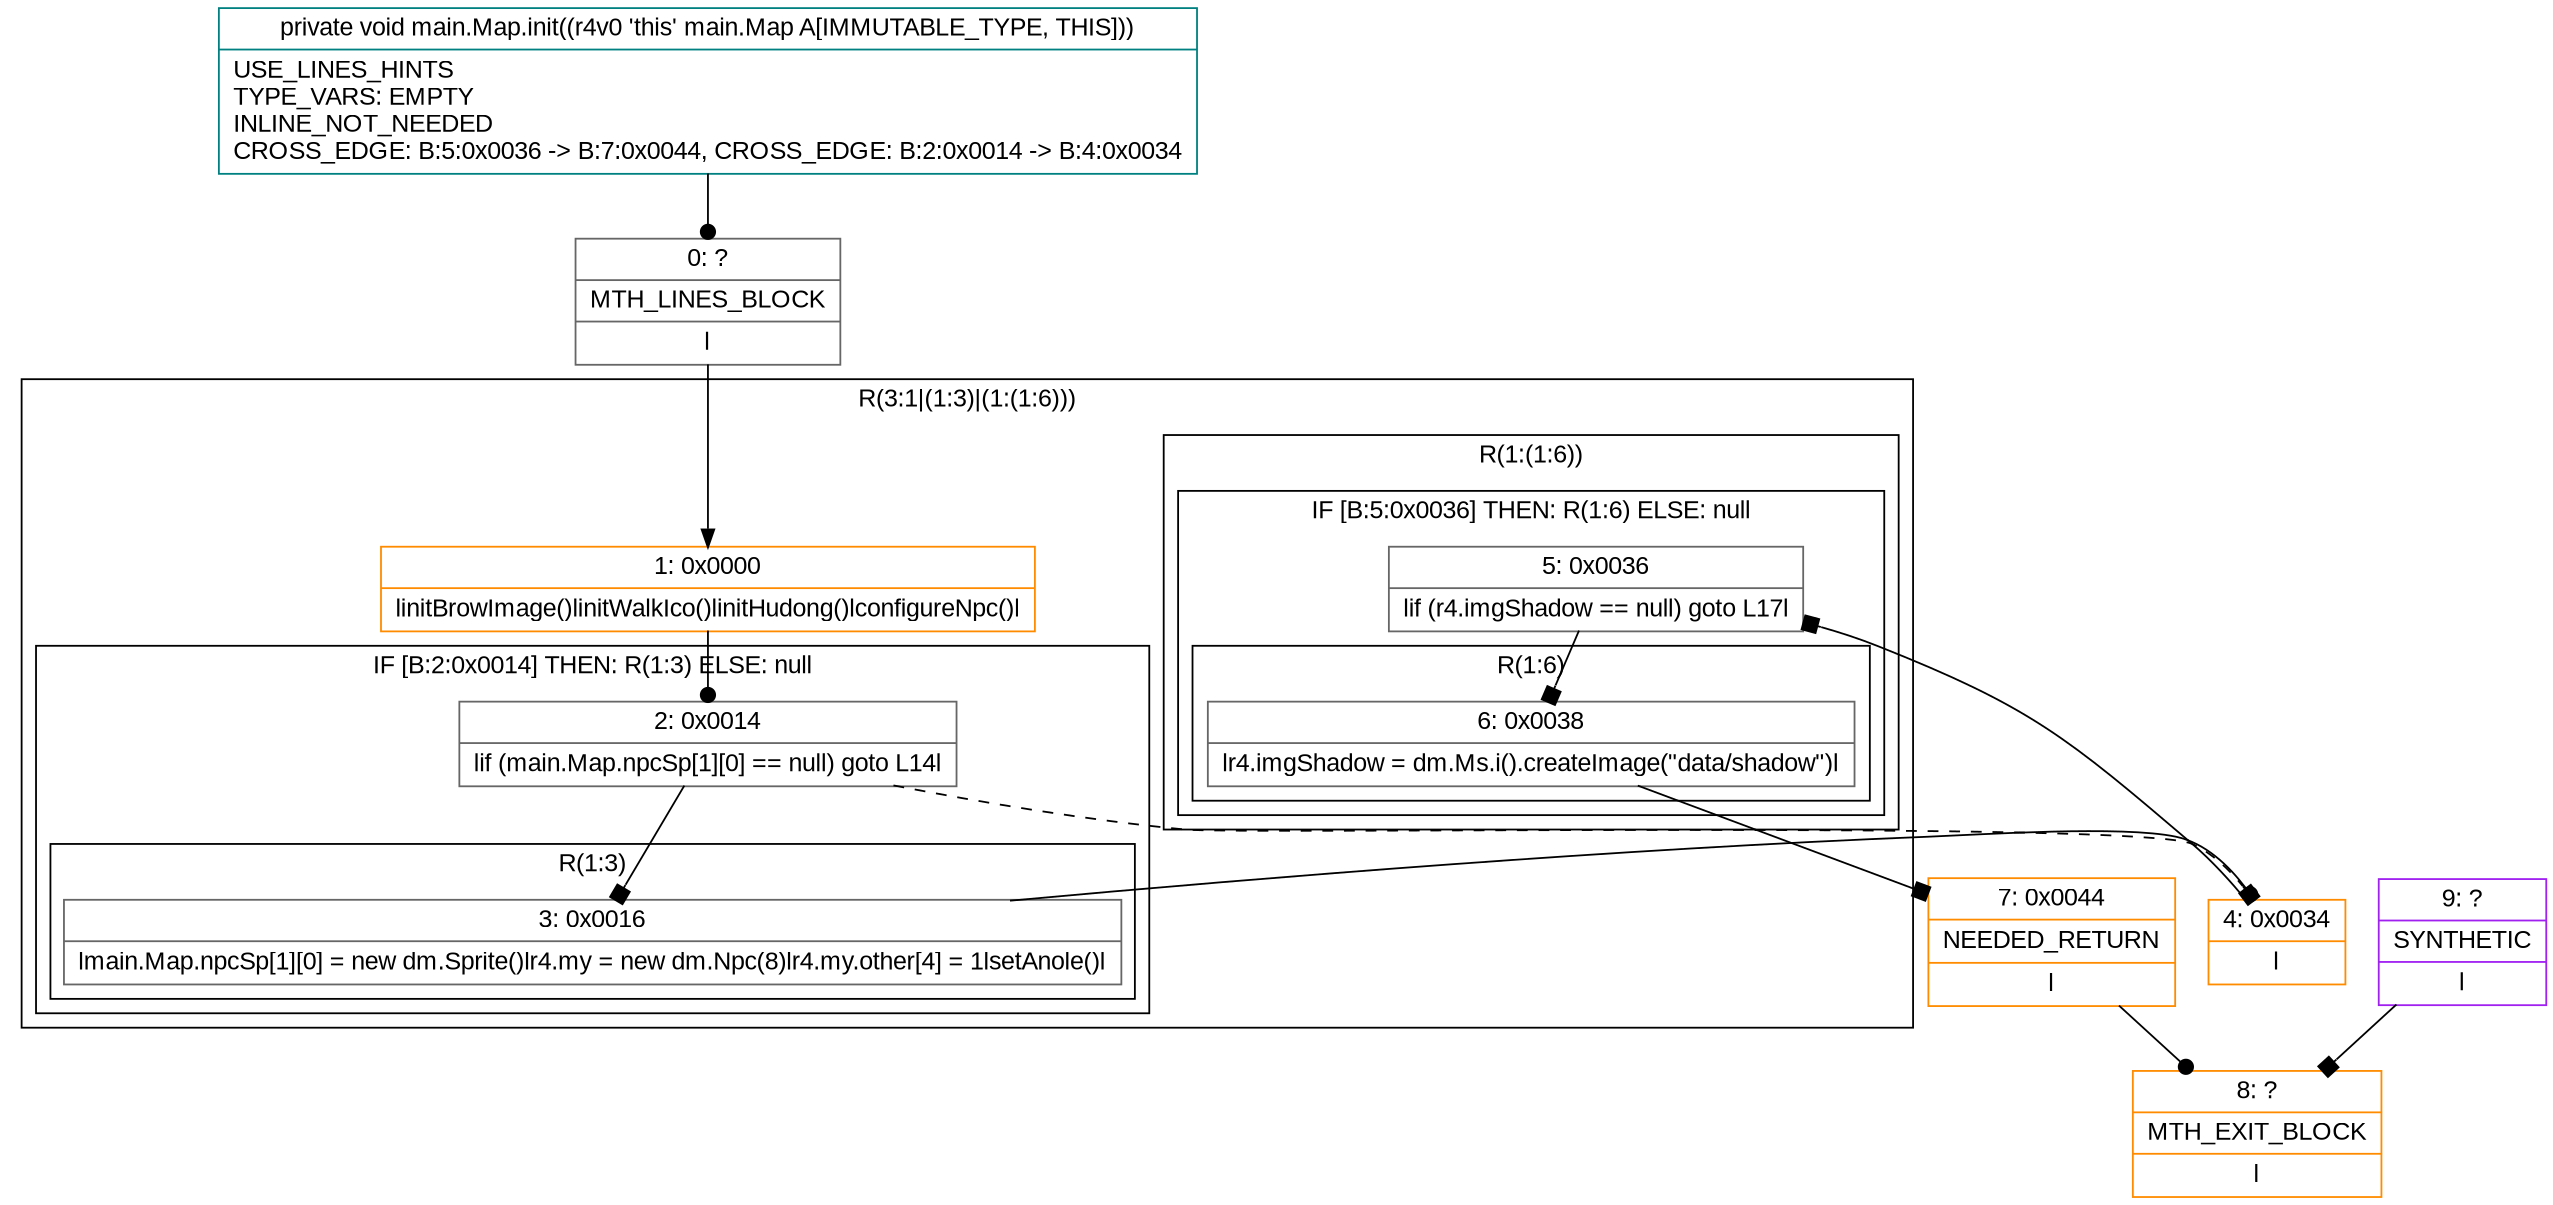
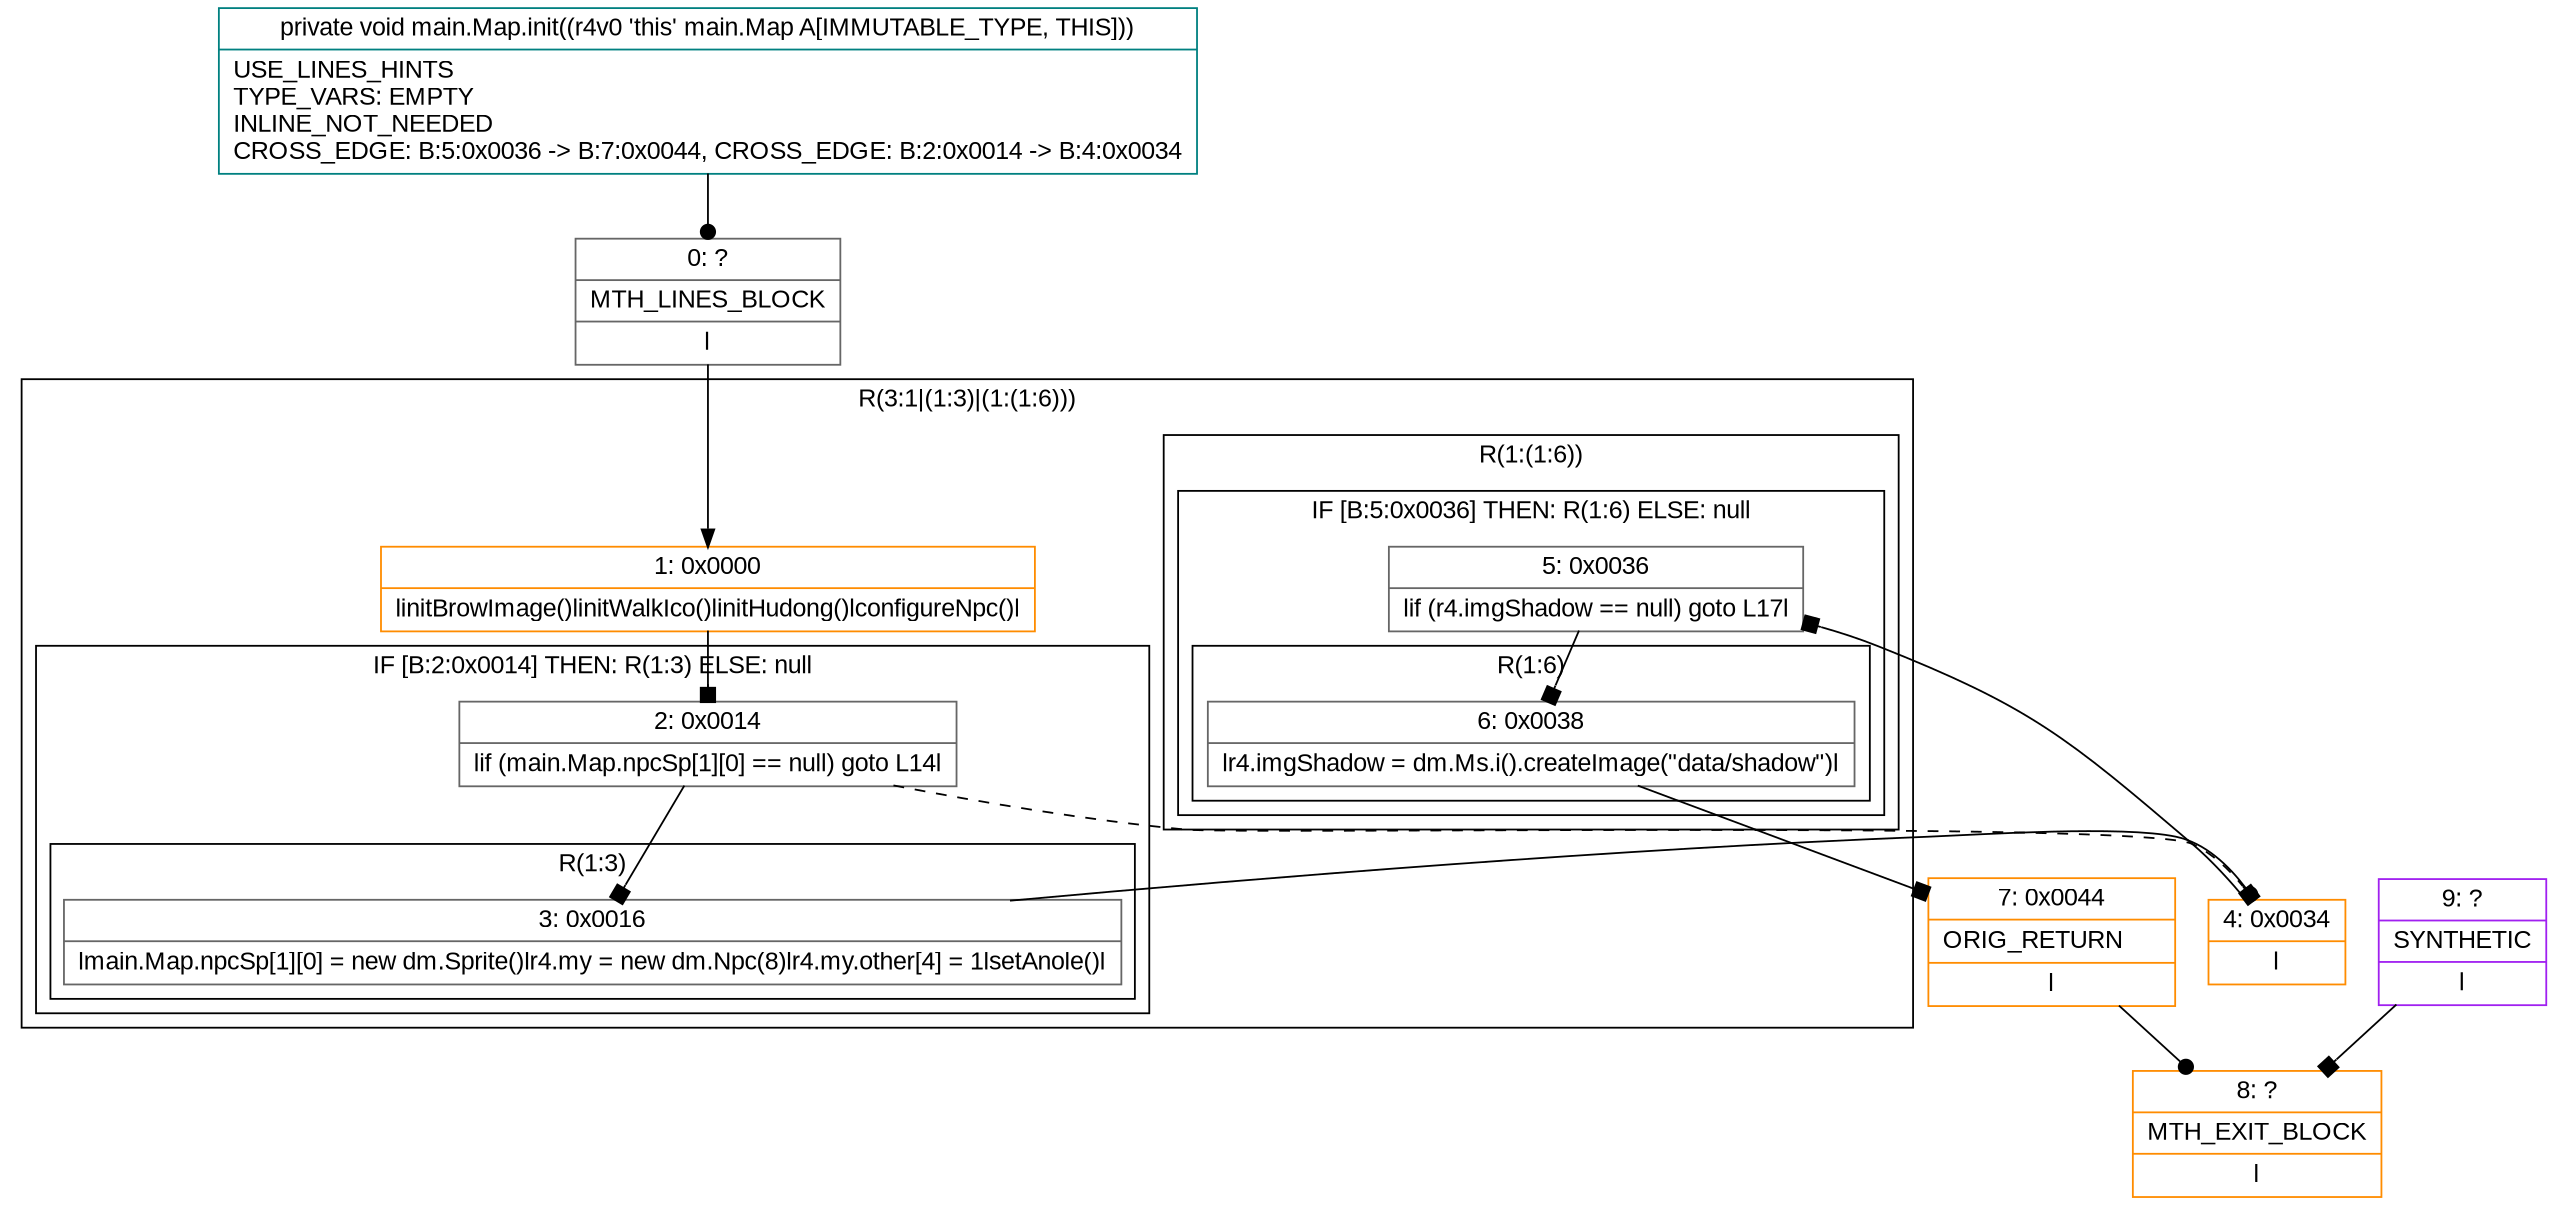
edge "1: 0x0000" -> "2: 0x0014": arrowhead dot -> box
node "7: 0x0044": text "NEEDED_RETURN" -> "ORIG_RETURN"
